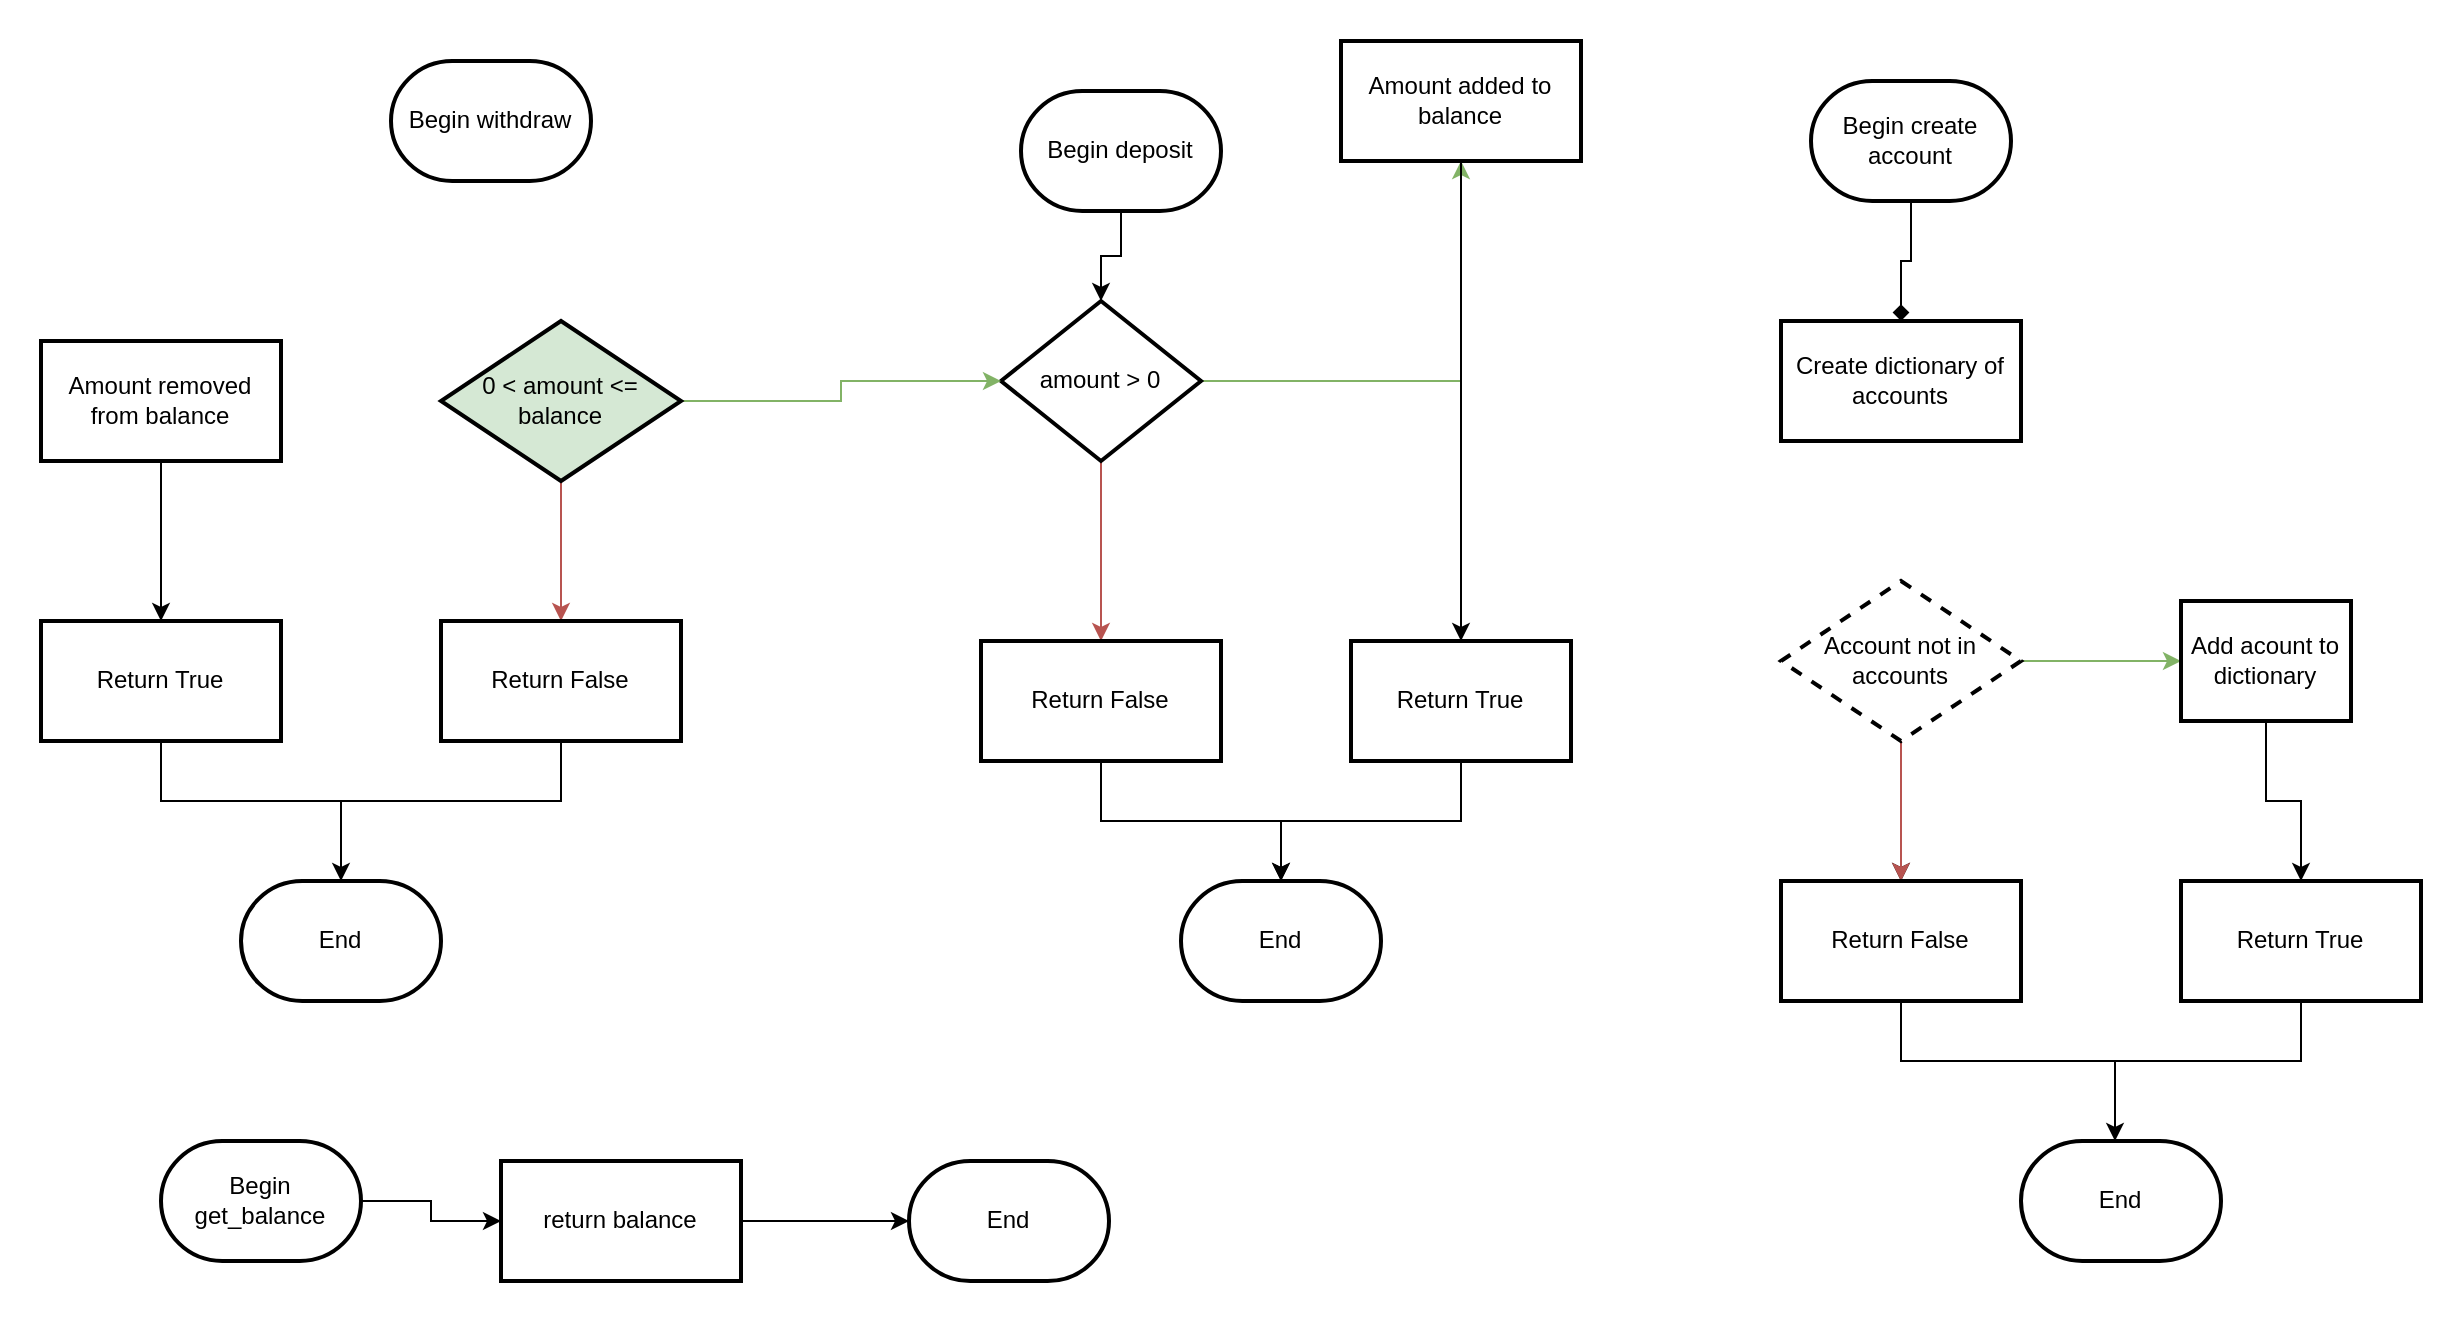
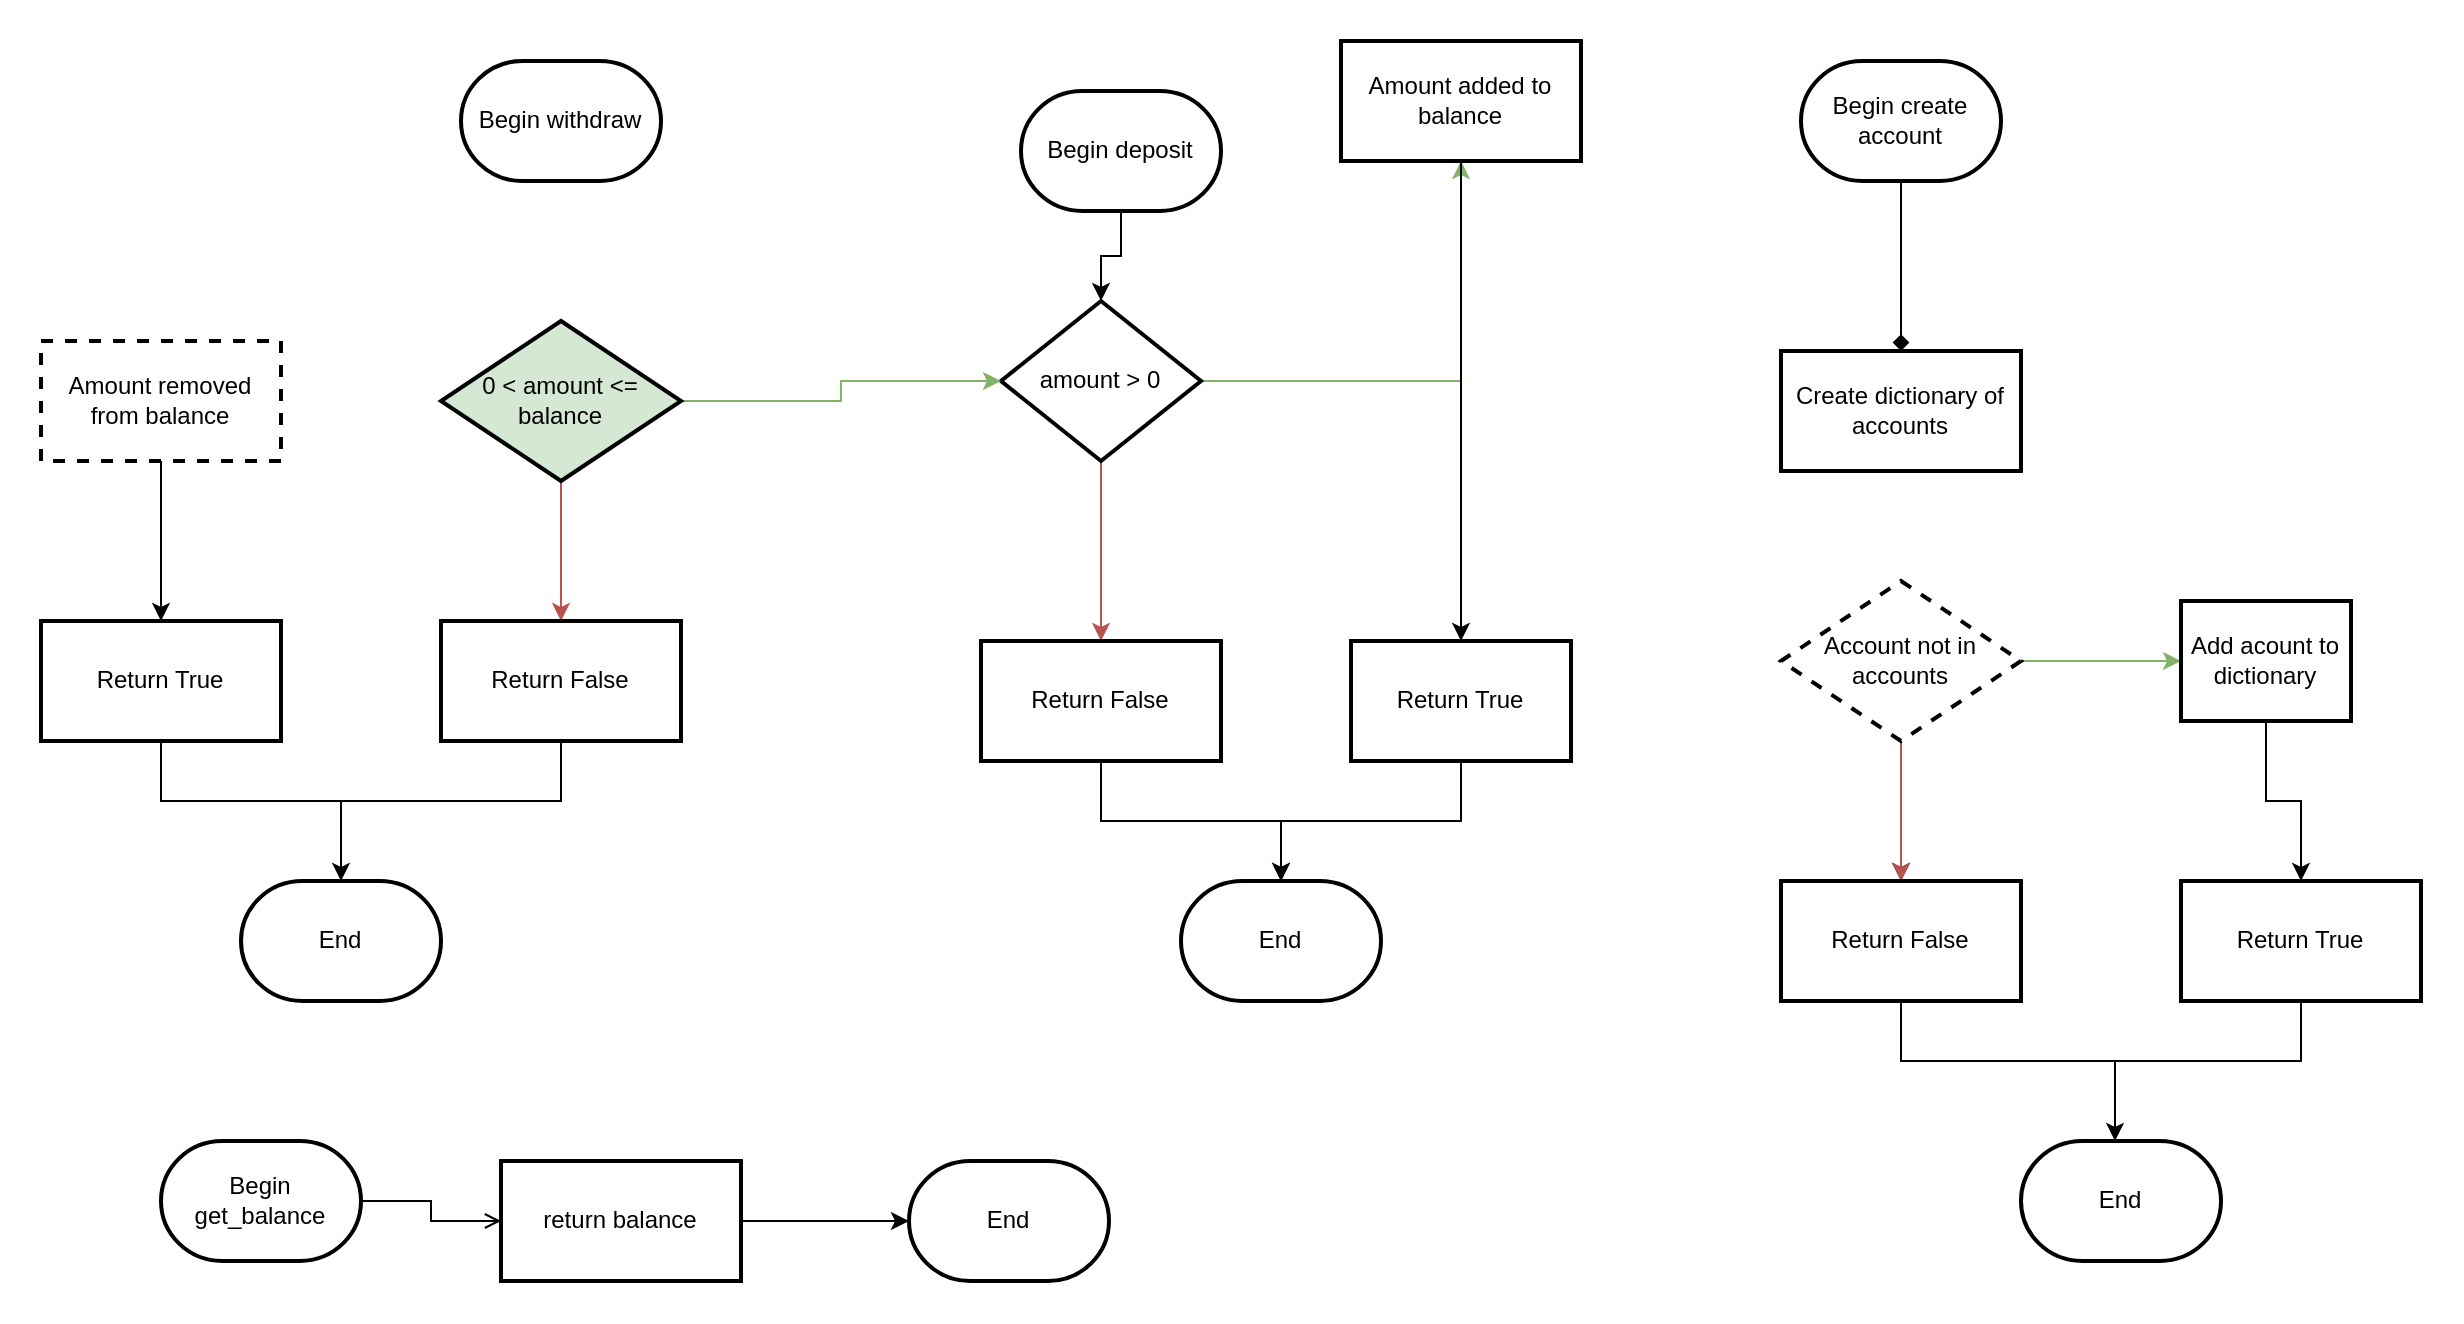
node "Begin withdraw": moved (491, 121) -> (561, 121)
node "Begin create account": moved (1911, 141) -> (1901, 121)
node "Create dictionary of accounts": moved (1901, 381) -> (1901, 411)
node "Amount removed from balance": style solid -> dashed
edge "Begin get_balance" -> "return balance": arrowhead classic -> open
